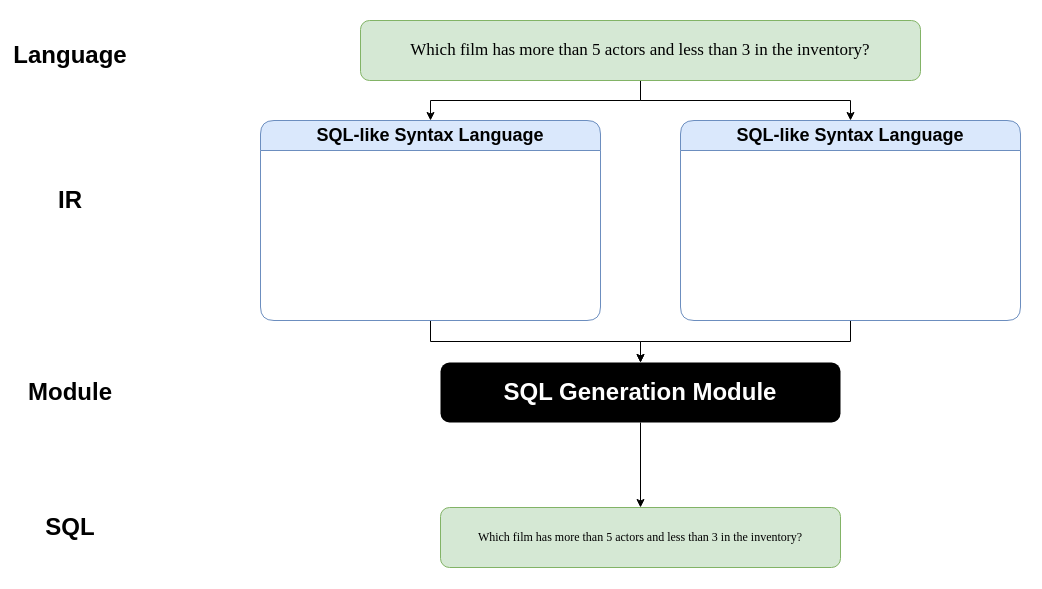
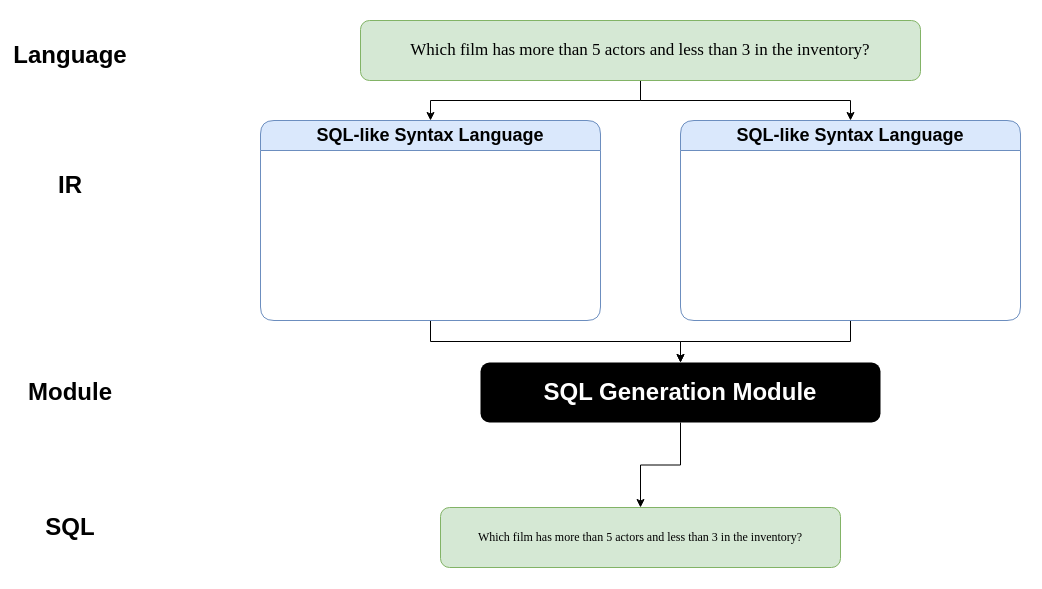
node "IR": moved (71, 201) -> (71, 186)
node "SQL Generation Module": moved (641, 393) -> (681, 393)
